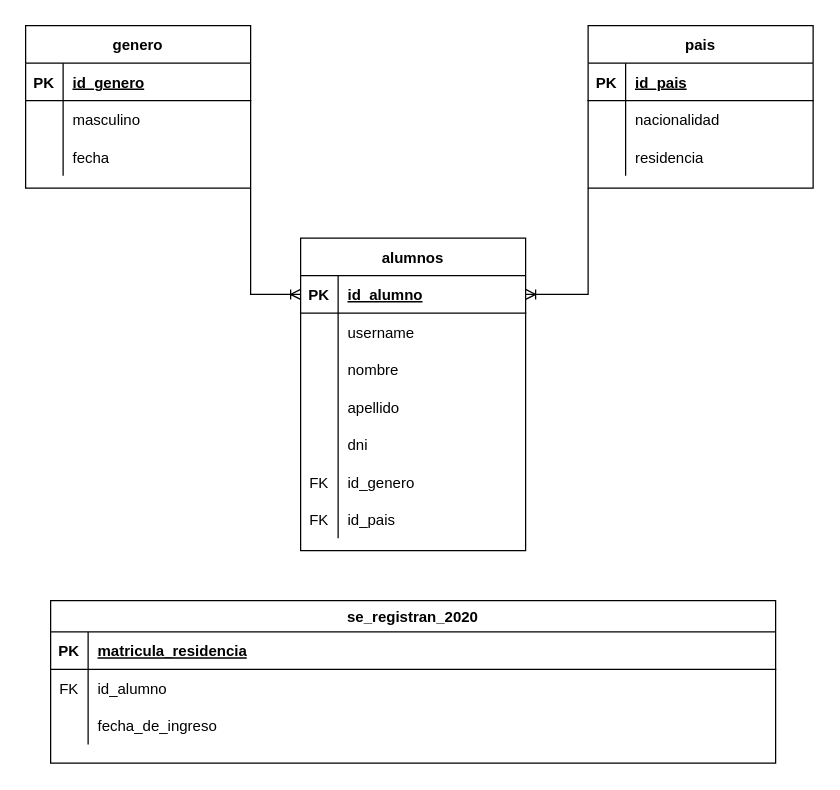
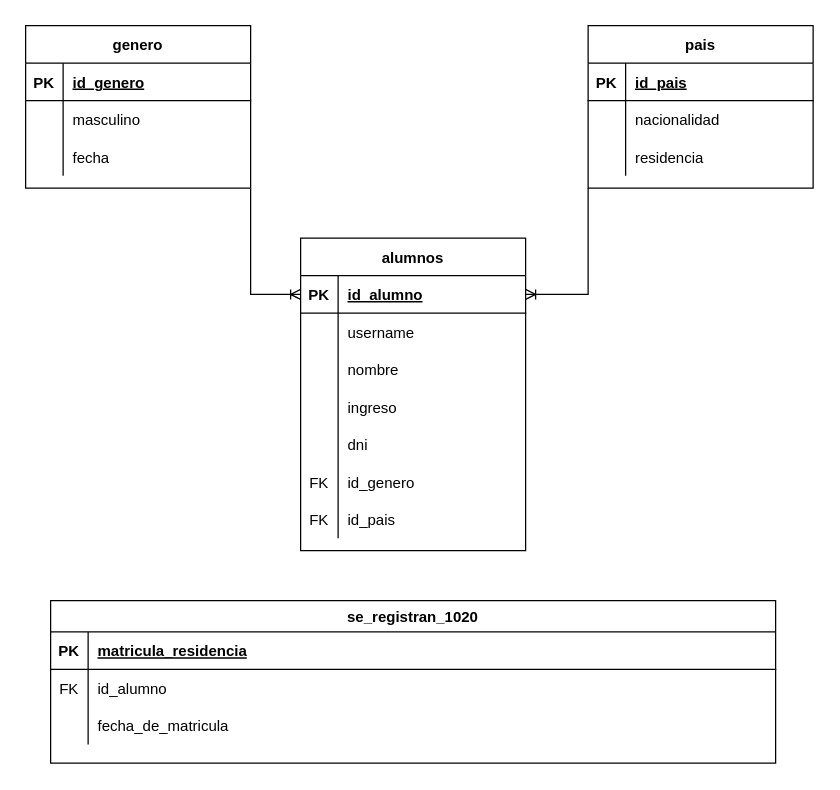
node "apellido": label "apellido" -> "ingreso"
node "se_registran_2020": label "se_registran_2020" -> "se_registran_1020"
node "fecha_de_ingreso": label "fecha_de_ingreso" -> "fecha_de_matricula"
